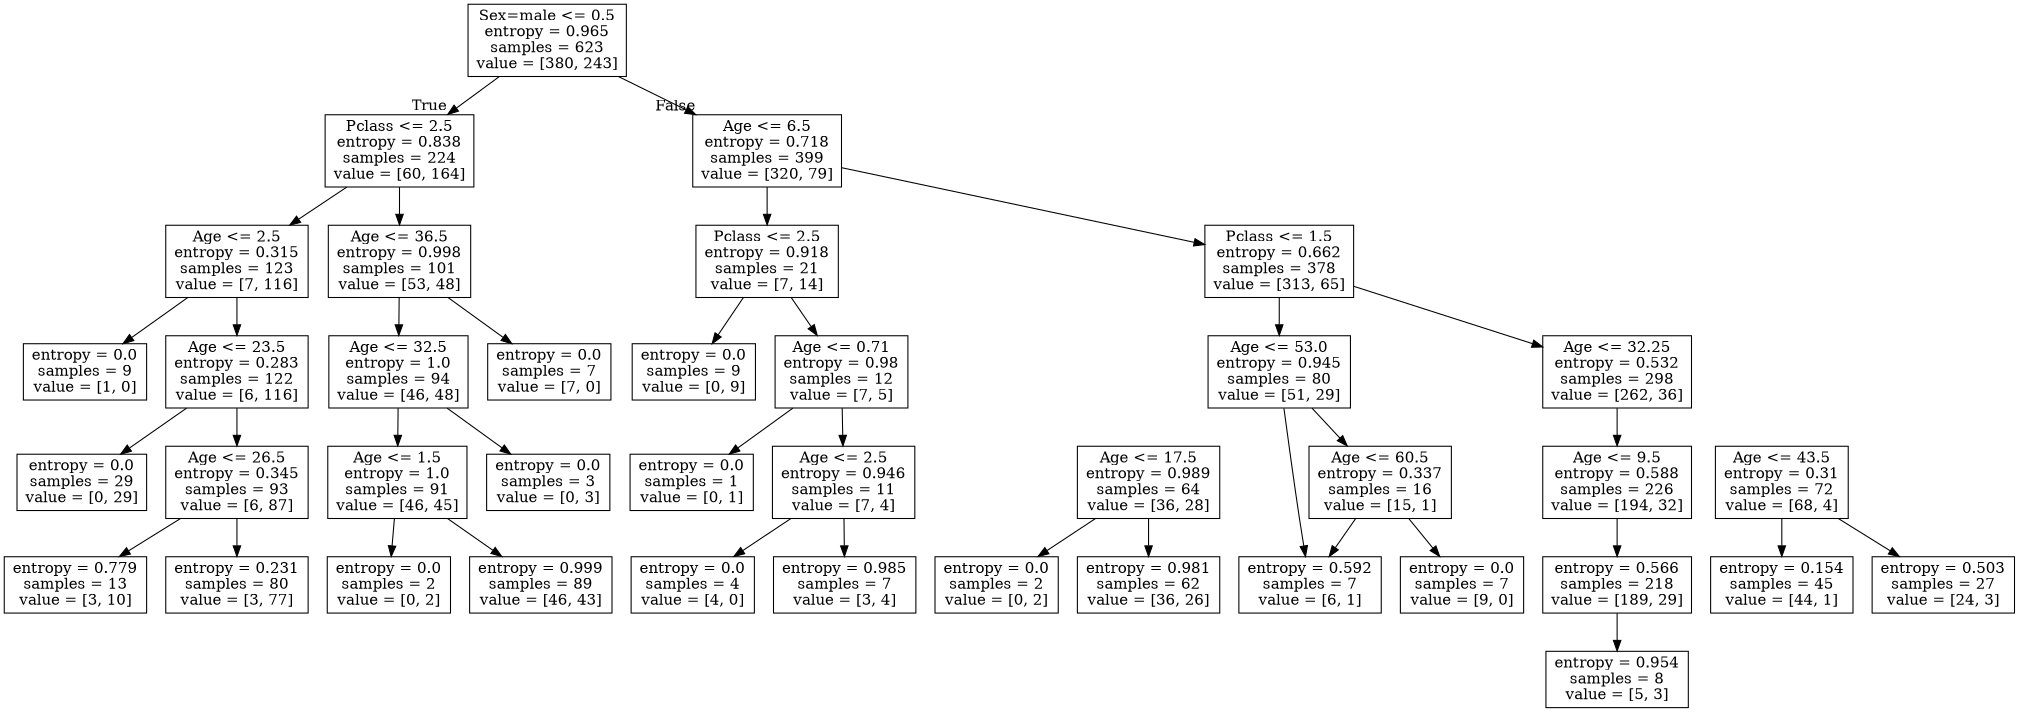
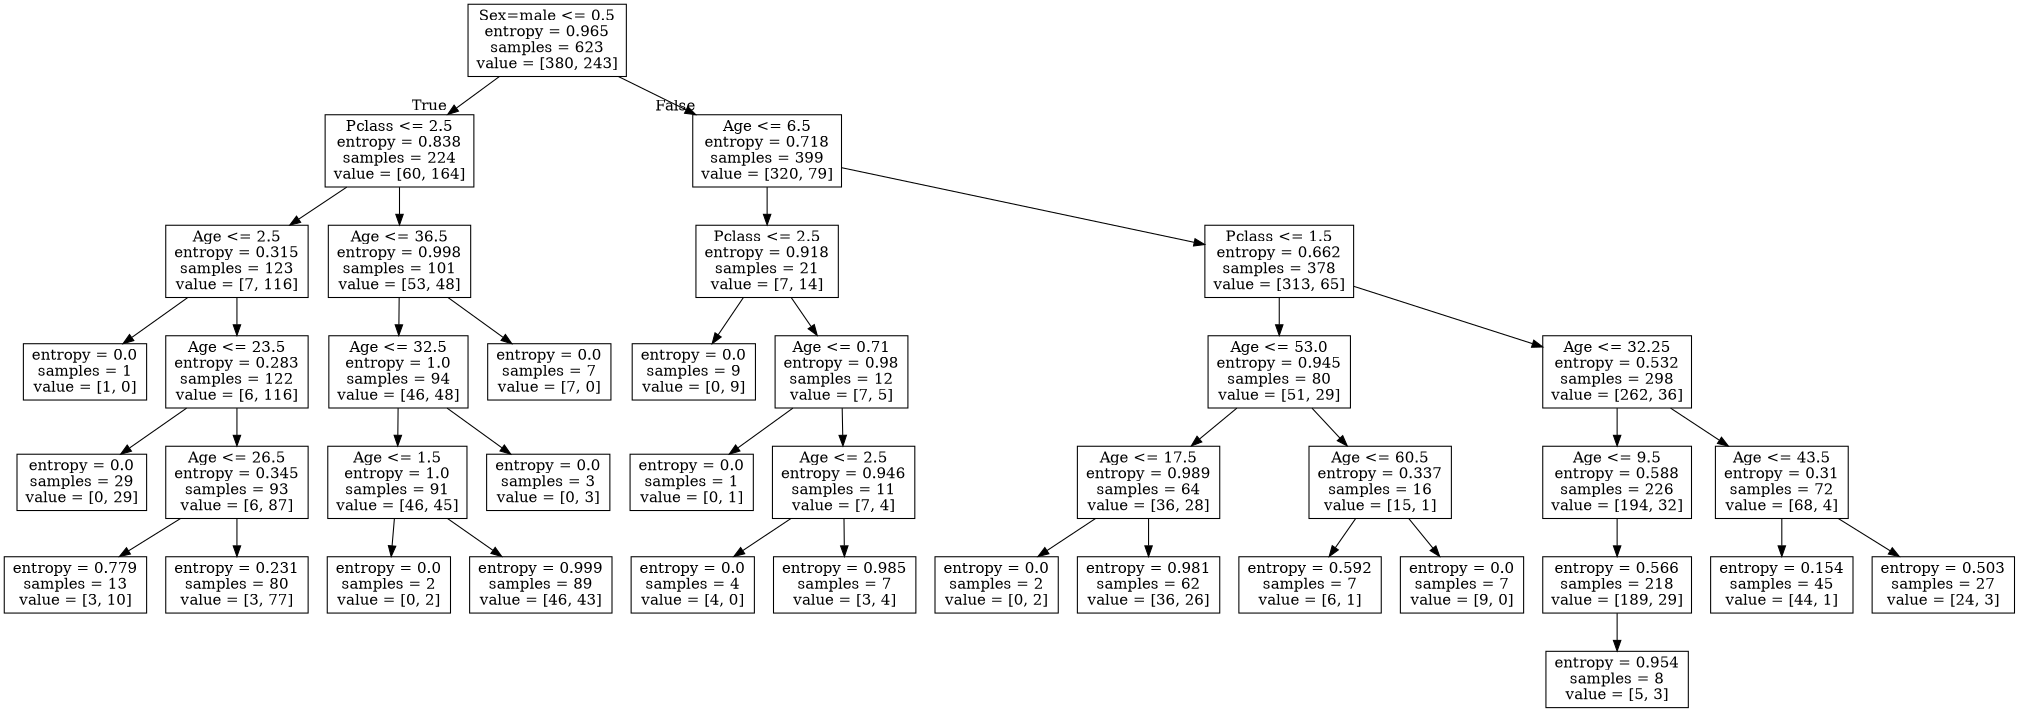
node "entropy = 0.0 samples = 9 value = [1, 0]": label "entropy = 0.0 samples = 9 value = [1, 0]" -> "entropy = 0.0 samples = 1 value = [1, 0]"
edge "Age <= 32.25 entropy = 0.532 samples = 298 value = [262, 36]" -> "Age <= 43.5 entropy = 0.31 samples = 72 value = [68, 4]": added
edge "Age <= 53.0 entropy = 0.945 samples = 80 value = [51, 29]" -> "entropy = 0.592 samples = 7 value = [6, 1]": now "Age <= 53.0 entropy = 0.945 samples = 80 value = [51, 29]" -> "Age <= 17.5 entropy = 0.989 samples = 64 value = [36, 28]"
